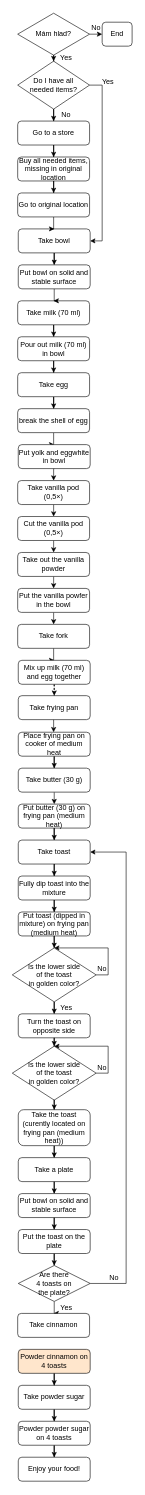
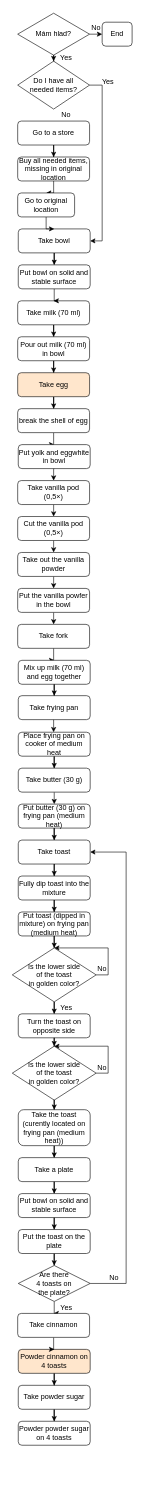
edge "Do I have all needed items?" -> "Go to a store": removed
node "Go to original location": size 72x24 -> 57x24
node "Take egg": fillcolor #ffffff -> #ffe6cc
edge "Mix up milk (70 ml) and egg together" -> "Take frying pan": style dashed -> solid
edge "Take cinnamon" -> "Powder cinnamon on 4 toasts": added
edge "Powder powder sugar on 4 toasts" -> "Enjoy your food!": removed
node "Enjoy your food!": removed
